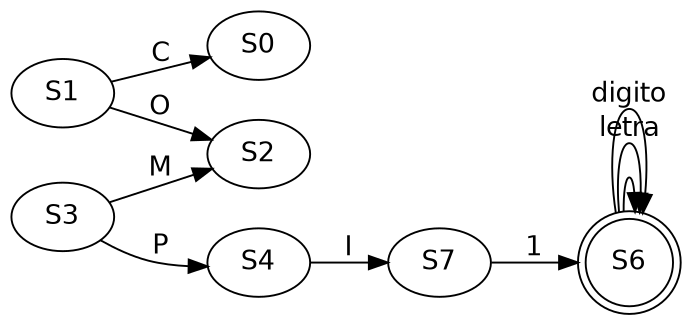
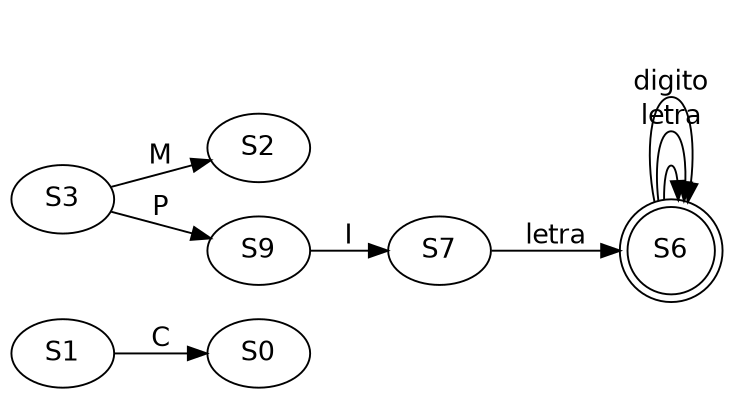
edge "S1" -> "S2": removed, label "O"
edge "S7" -> "S6": label "1" -> "letra"
node "S4": label "S4" -> "S9"
